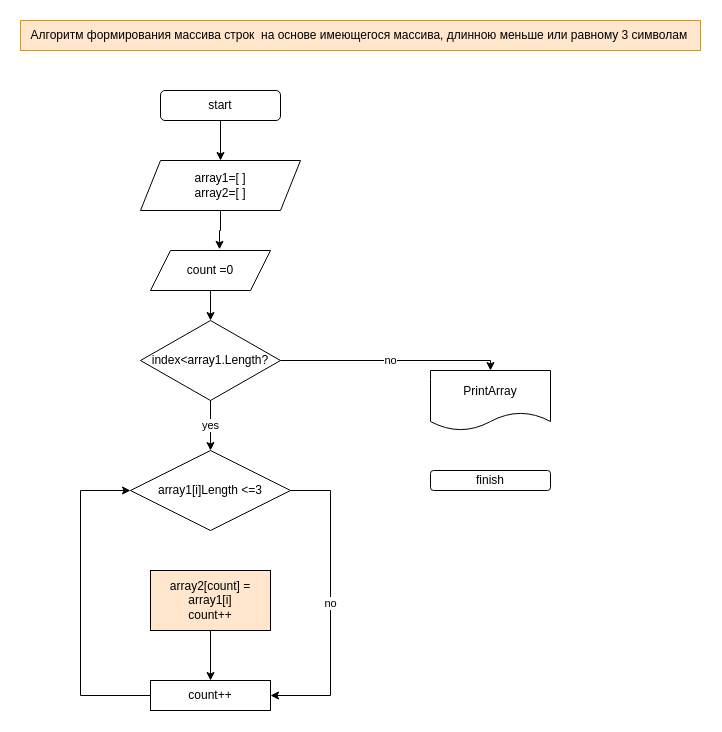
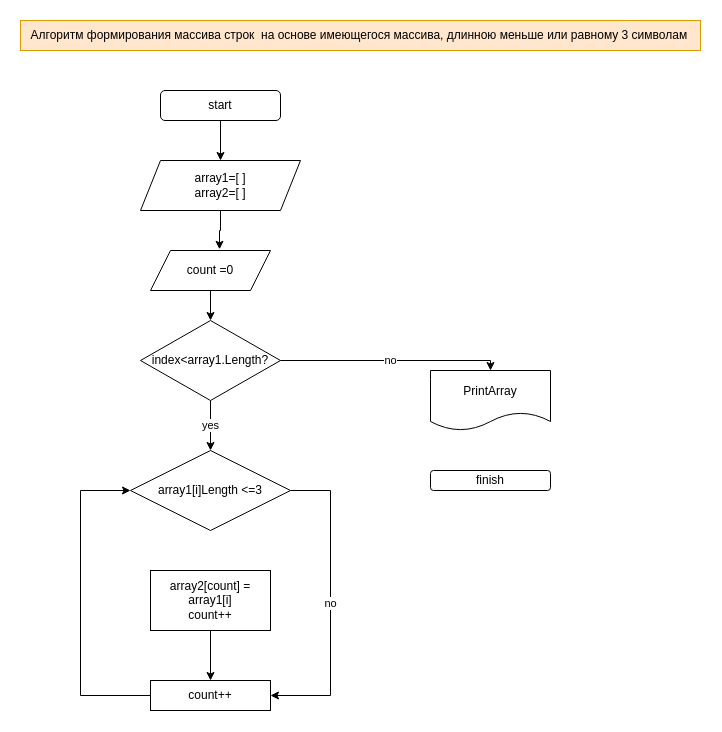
node "array2[count] = array1[i] count++": fillcolor #ffe6cc -> #ffffff
